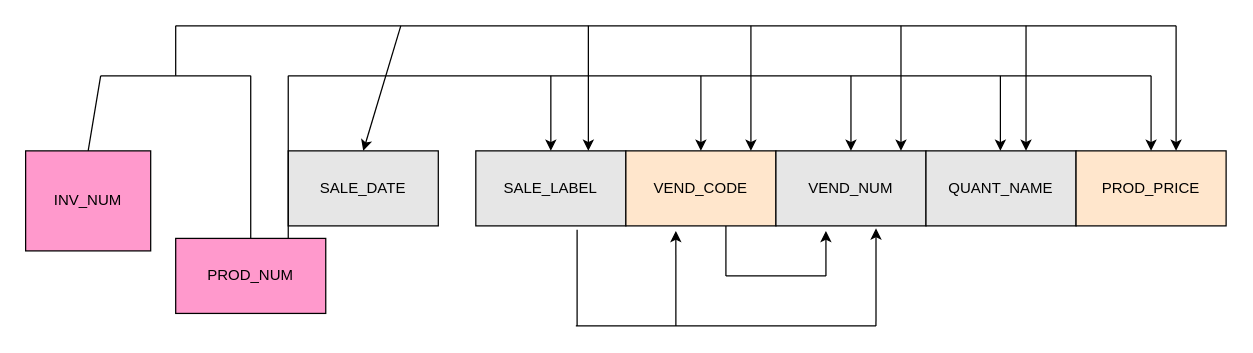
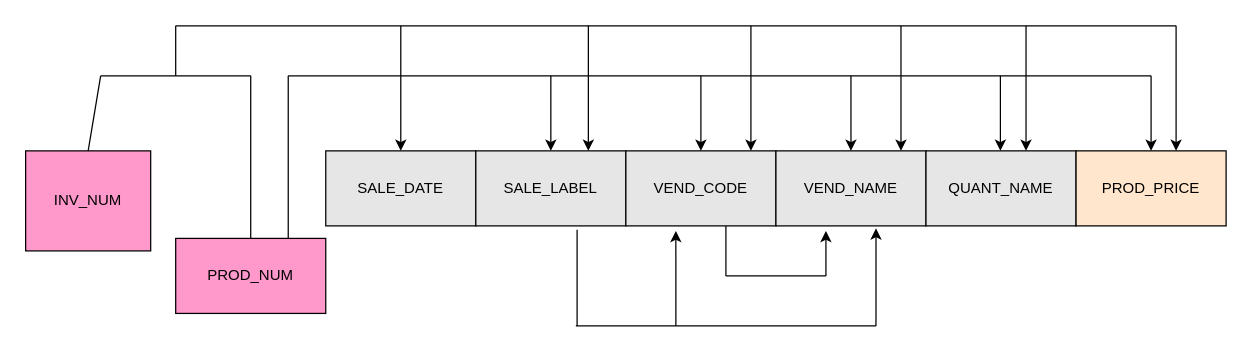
node "SALE_DATE": moved (363, 188) -> (401, 188)
node "VEND_CODE": fillcolor #ffe6cc -> #e6e6e6
node "VEND_NUM": label "VEND_NUM" -> "VEND_NAME"
